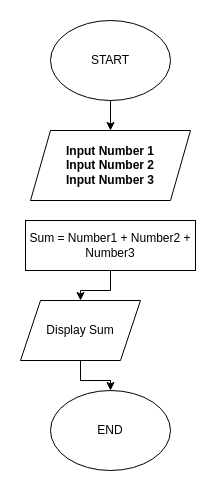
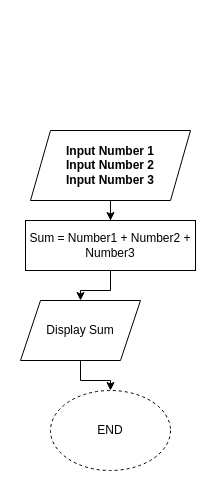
node "START": removed
edge "START" -> "Input Number 1 Input Number 2 Input Number 3": removed
edge "Input Number 1 Input Number 2 Input Number 3" -> "Sum = Number1 + Number2 + Number3": added
node "END": style solid -> dashed
